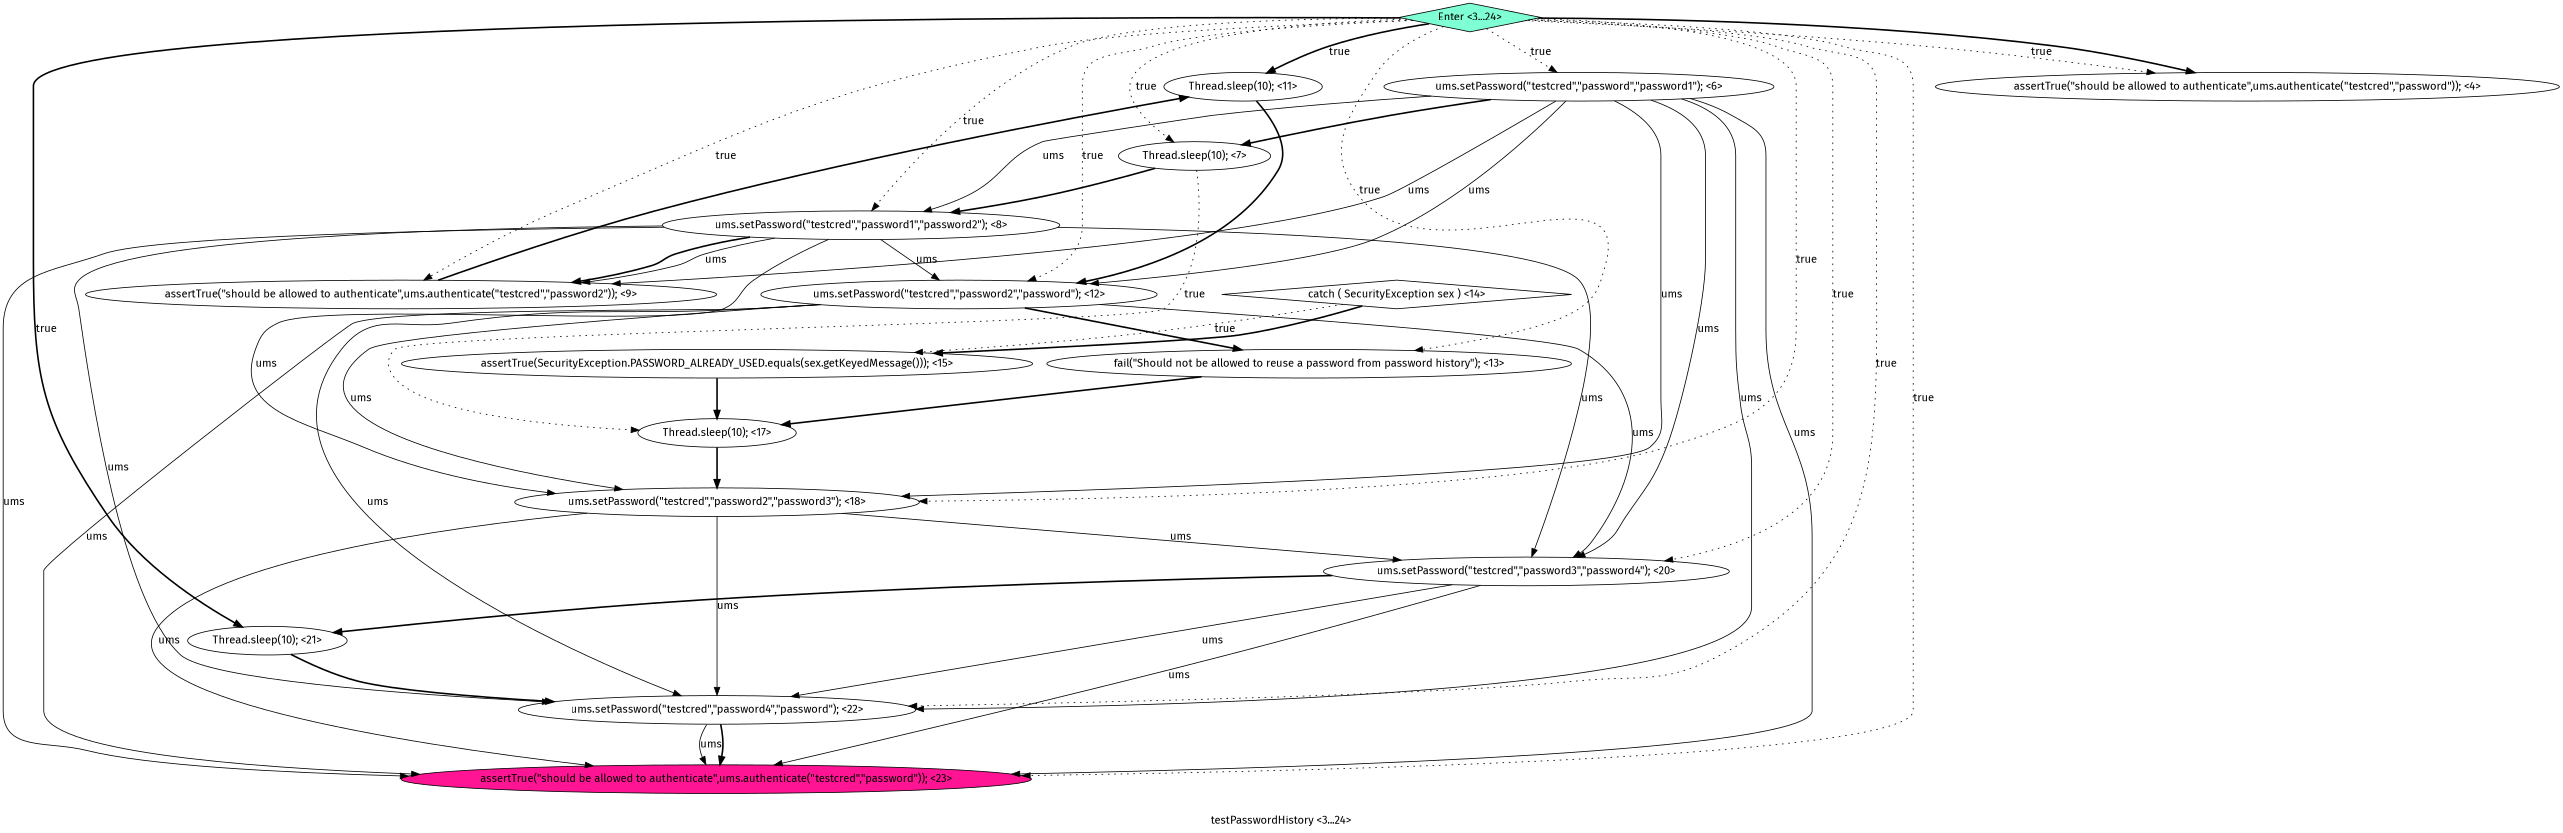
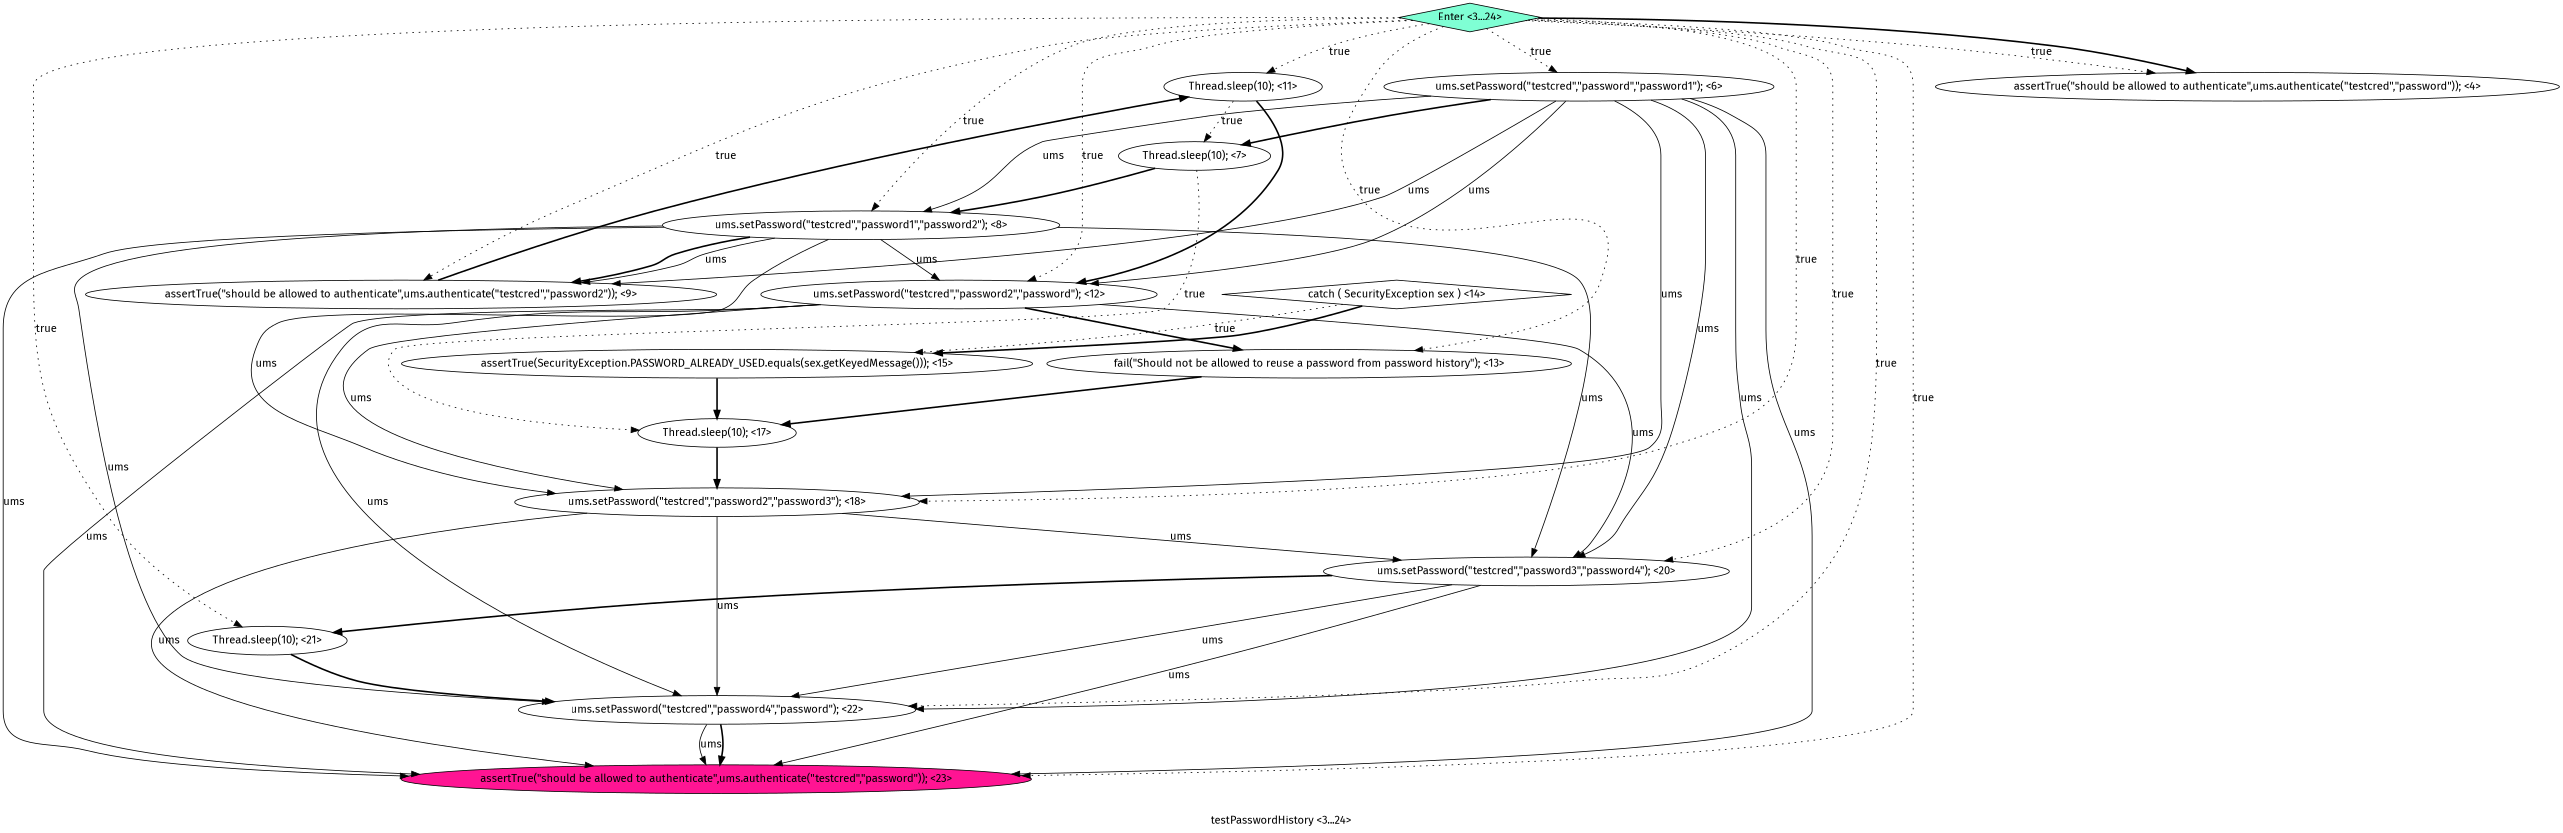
edge "Enter <3...24>" -> "Thread.sleep(10); <21>": style bold -> dotted
edge "Enter <3...24>" -> "Thread.sleep(10); <11>": style bold -> dotted
edge "Enter <3...24>" -> "Thread.sleep(10); <7>": now "Thread.sleep(10); <11>" -> "Thread.sleep(10); <7>"
